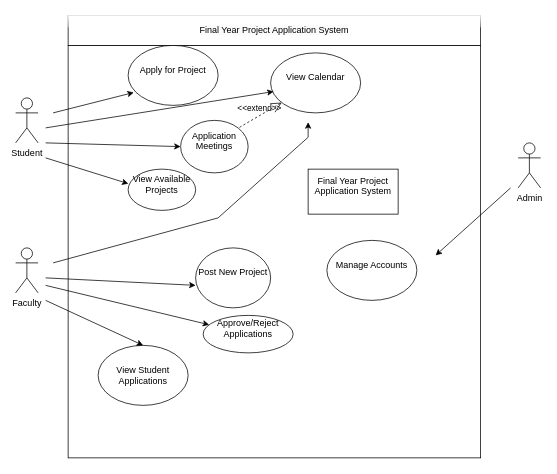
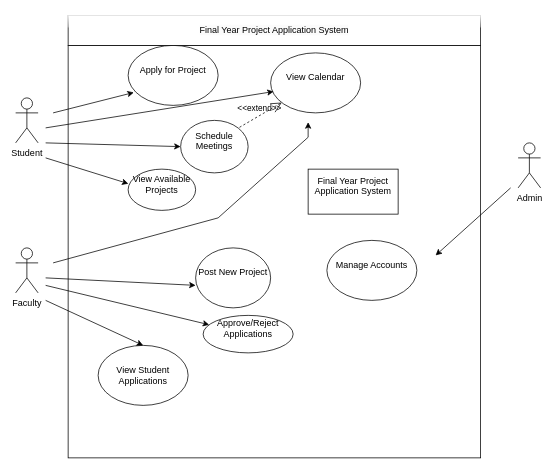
node "Application Meetings": label "Application Meetings" -> "Schedule Meetings"
